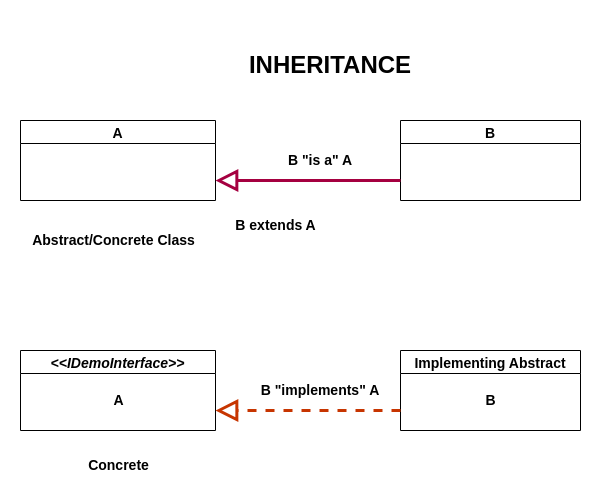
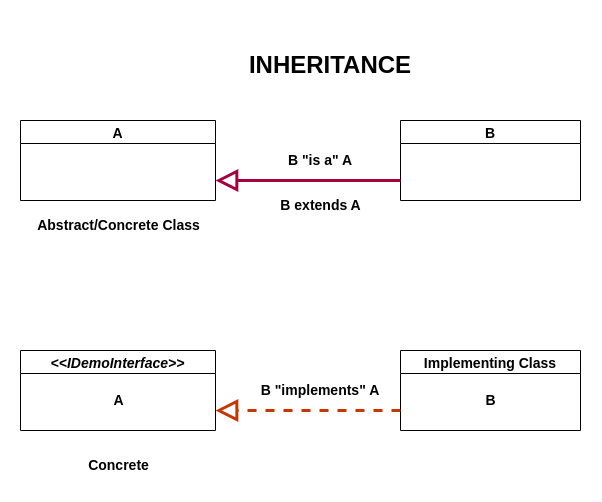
node "B extends A": moved (276, 226) -> (321, 206)
node "Abstract/Concrete Class": moved (113, 241) -> (118, 226)
node "Implementing Abstract": label "Implementing Abstract" -> "Implementing Class"
